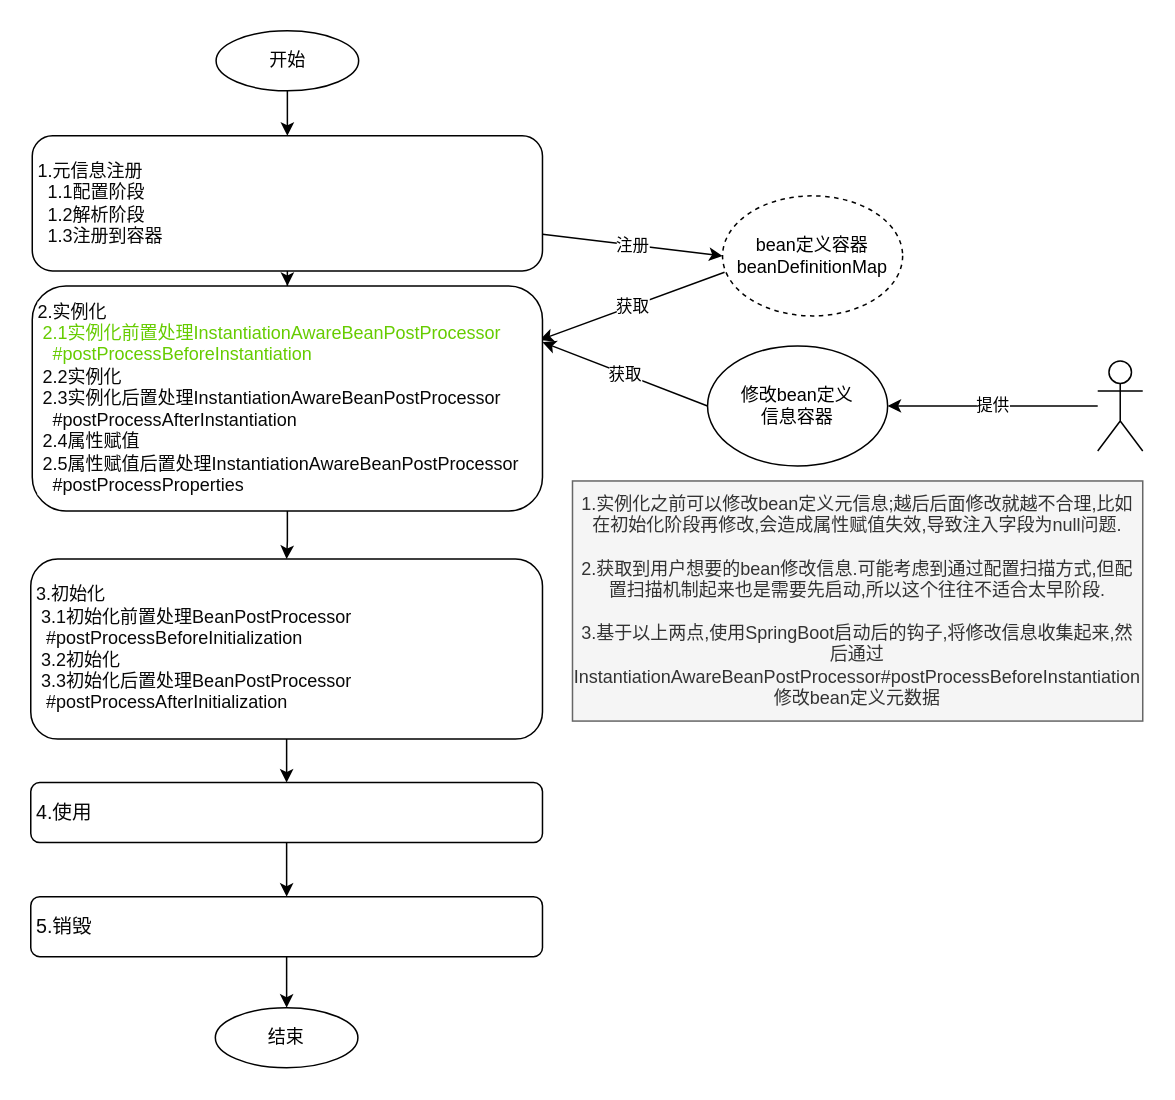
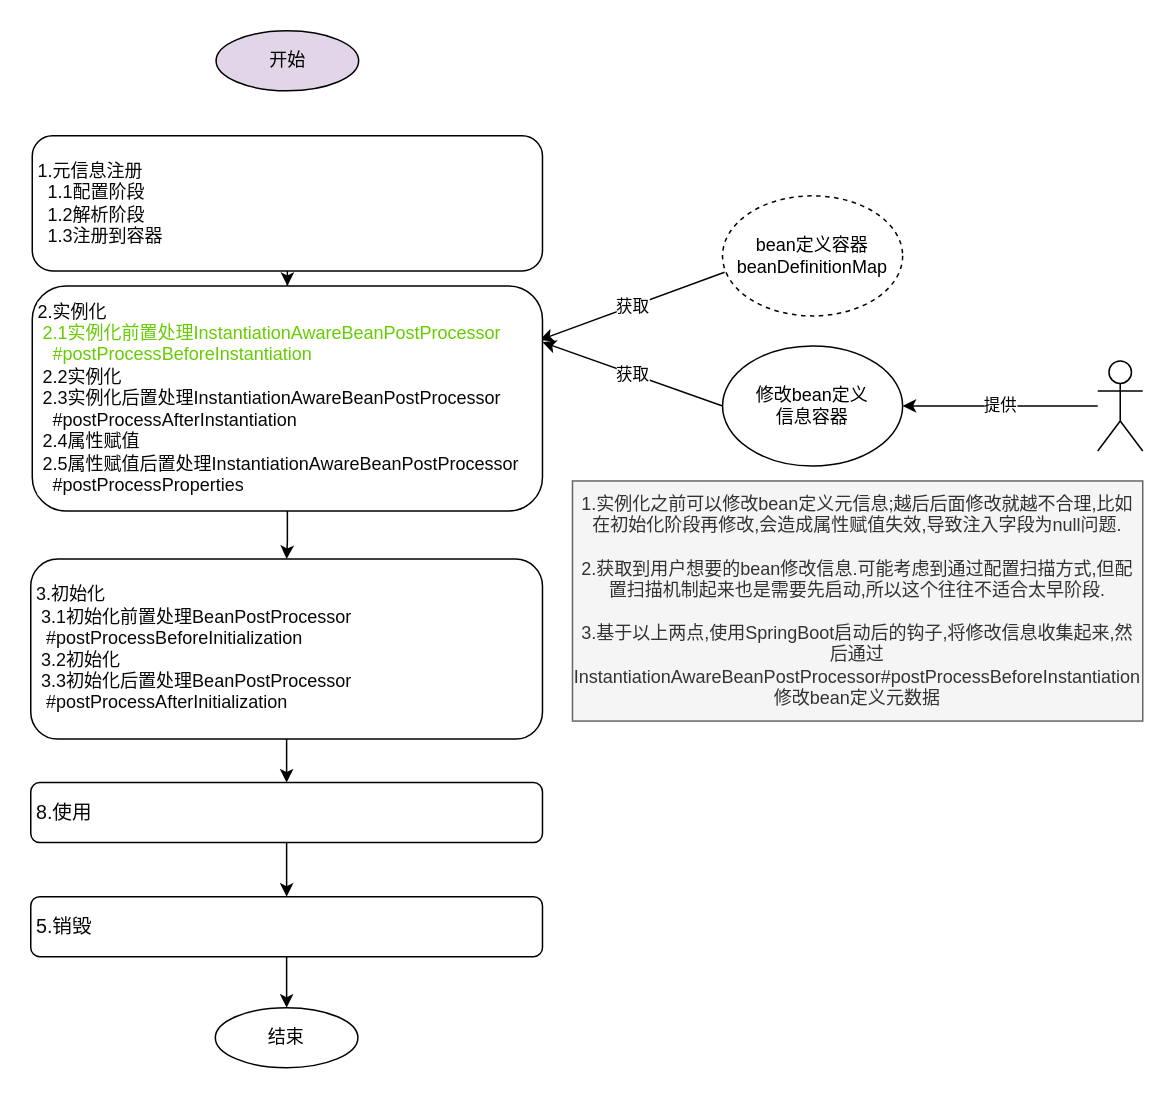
node "开始": fillcolor #ffffff -> #e1d5e7
edge "开始" -> "1.元信息注册 1.1配置阶段 1.2解析阶段 1.3注册到容器": removed
edge "1.元信息注册 1.1配置阶段 1.2解析阶段 1.3注册到容器" -> "bean定义容器 beanDefinitionMap": removed, label "注册"
node "修改bean定义 信息容器": moved (797, 406) -> (812, 406)
node "4.使用": label "4.使用" -> "8.使用"
